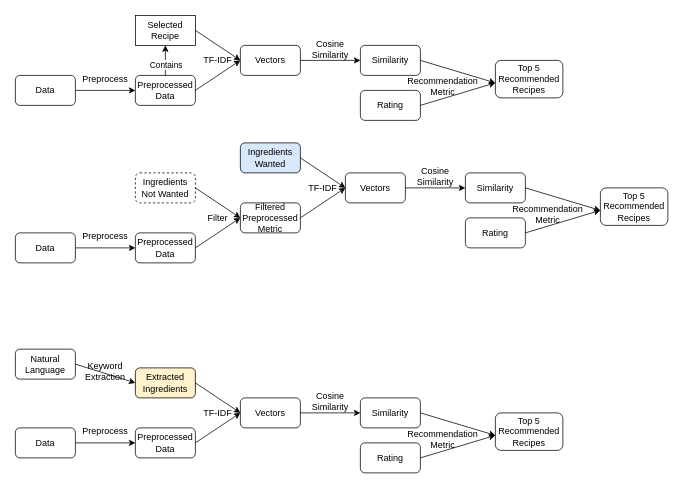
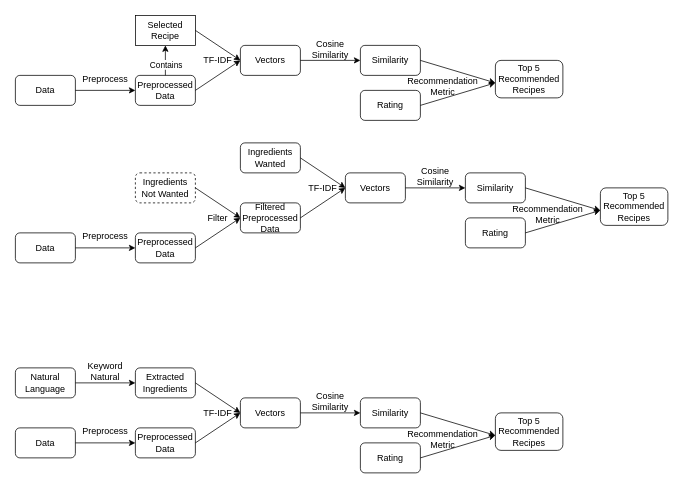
node "Ingredients Wanted": fillcolor #dae8fc -> #ffffff
node "Filtered Preprocessed Metric": label "Filtered Preprocessed Metric" -> "Filtered Preprocessed Data"
node "Natural Language": moved (45, 364) -> (45, 383)
node "Keyword Extraction": label "Keyword Extraction" -> "Keyword Natural"
node "Extracted Ingredients": fillcolor #fff2cc -> #ffffff
